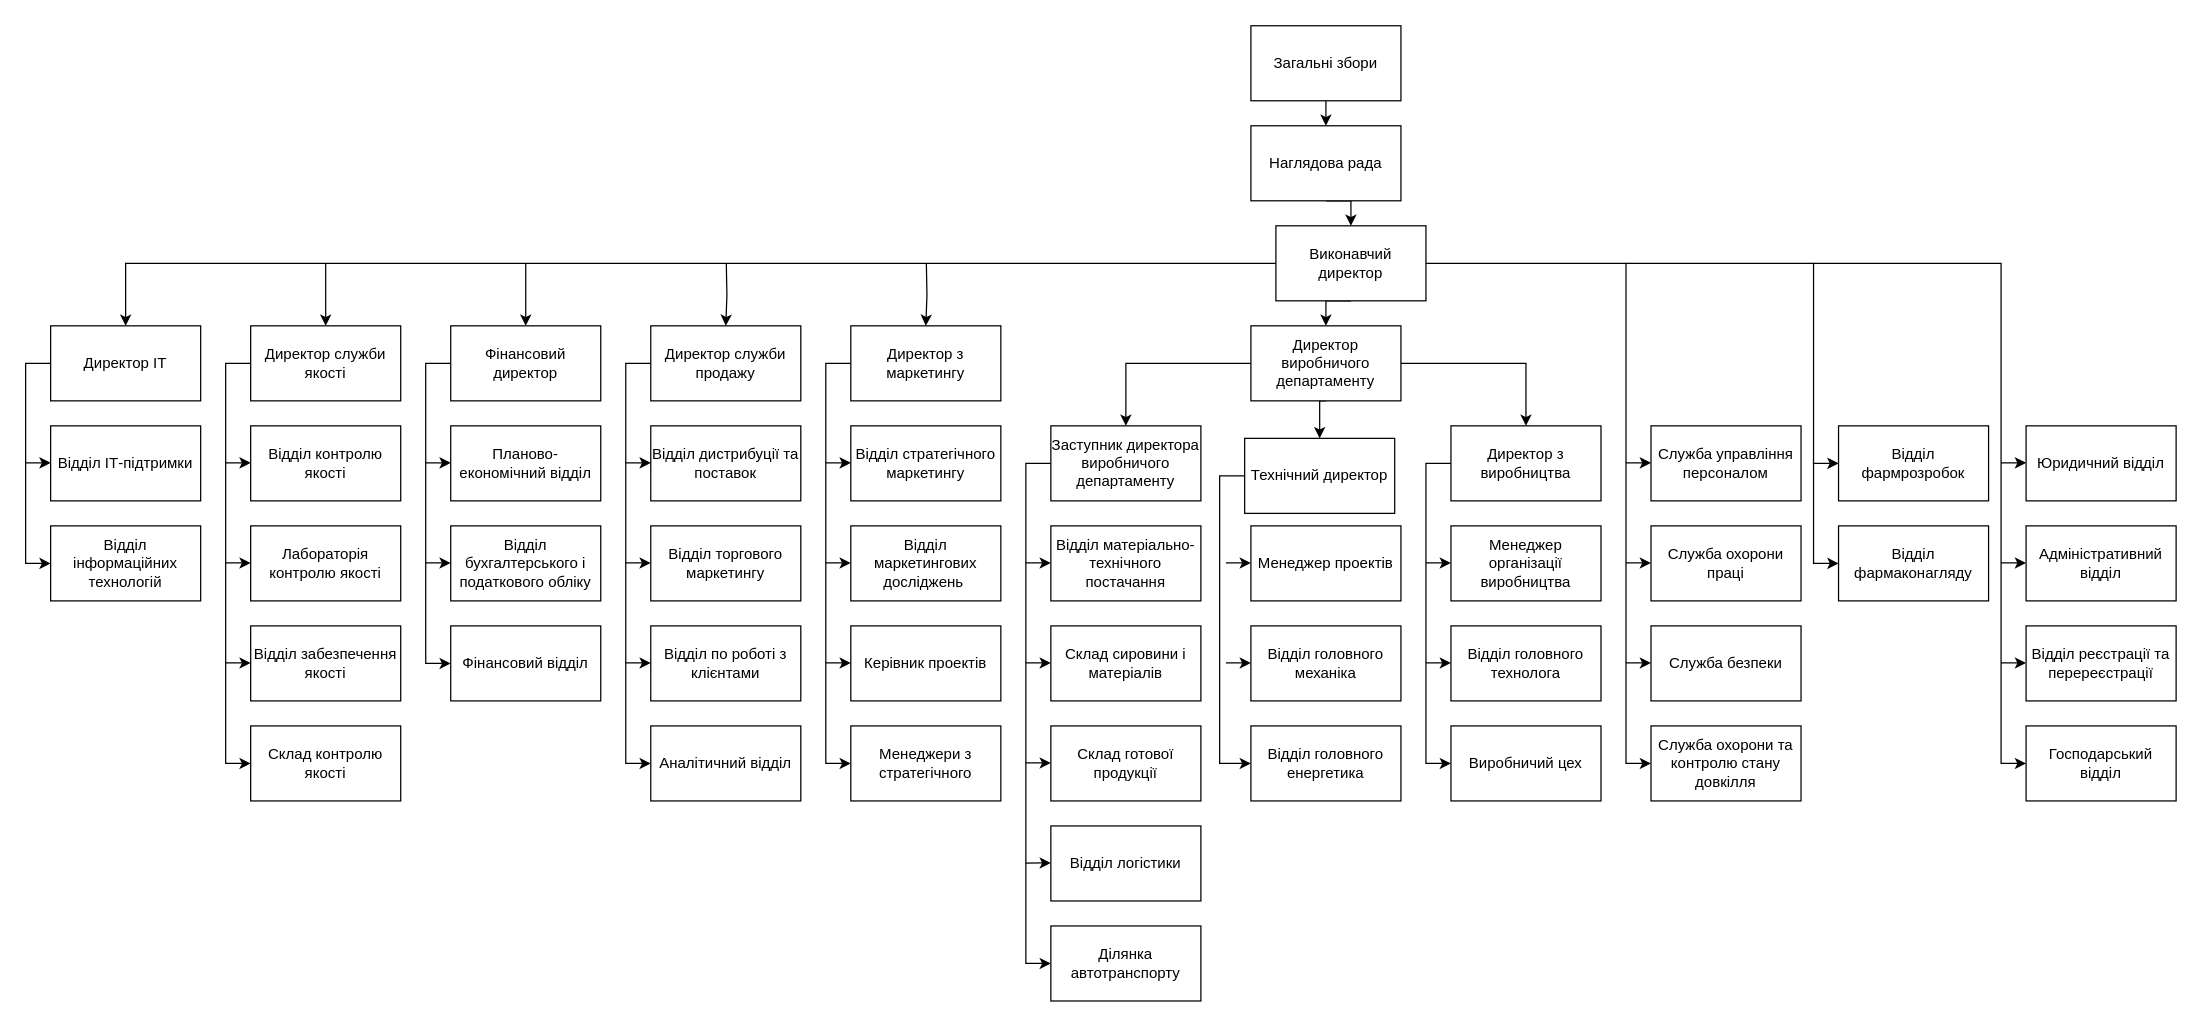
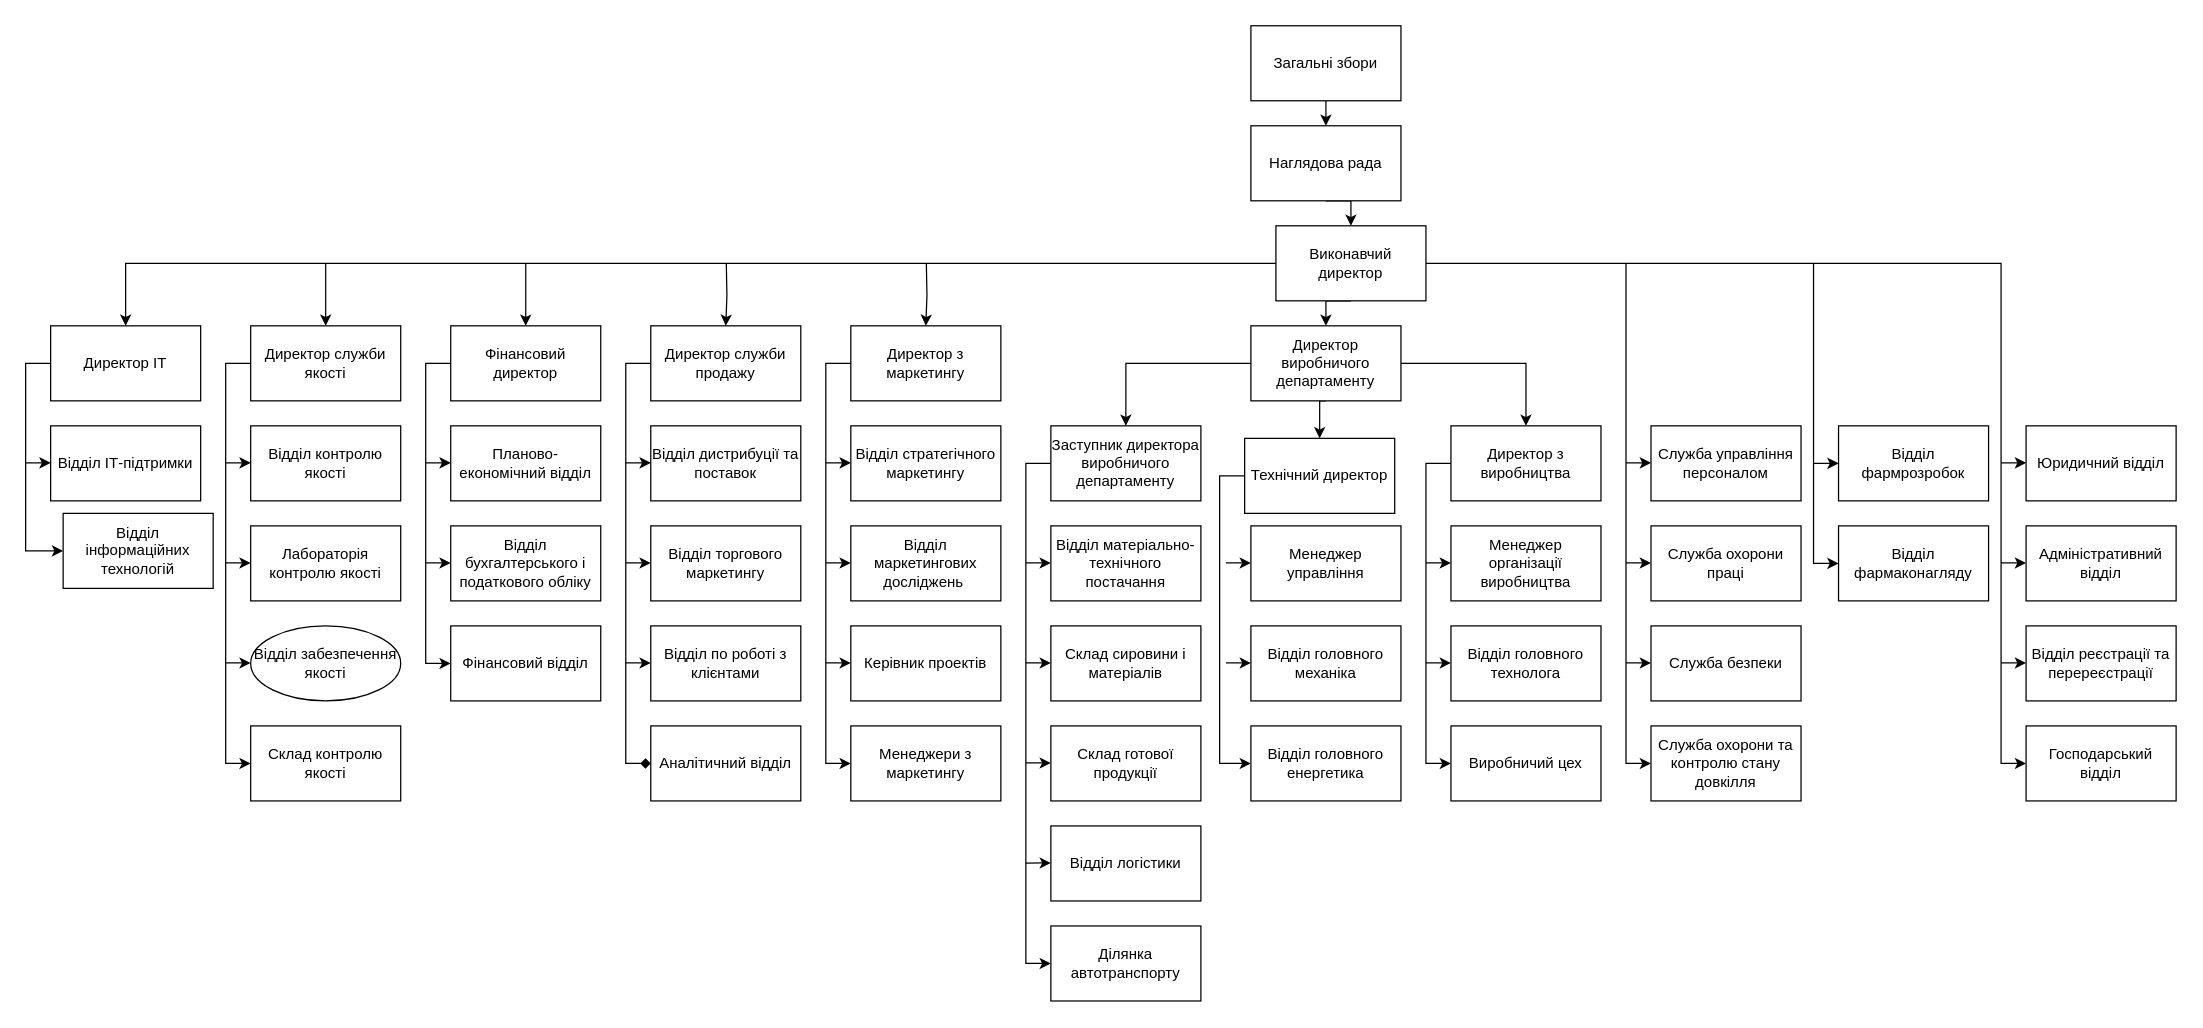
node "Відділ інформаційних технологій": moved (126, 563) -> (138, 551)
node "Менеджер проектів": label "Менеджер проектів" -> "Менеджер управління"
node "Відділ забезпечення якості": shape rectangle -> ellipse
edge "Директор служби продажу" -> "Аналітичний відділ": arrowhead classic -> diamond
node "Менеджери з стратегічного": label "Менеджери з стратегічного" -> "Менеджери з маркетингу"
